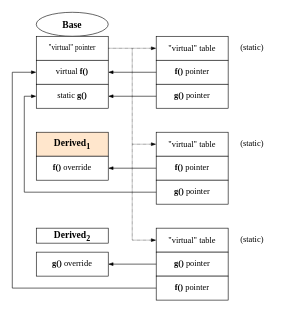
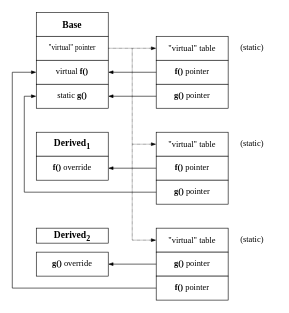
node "Base": shape ellipse -> rectangle
node "Derived1": fillcolor #ffe6cc -> #ffffff
